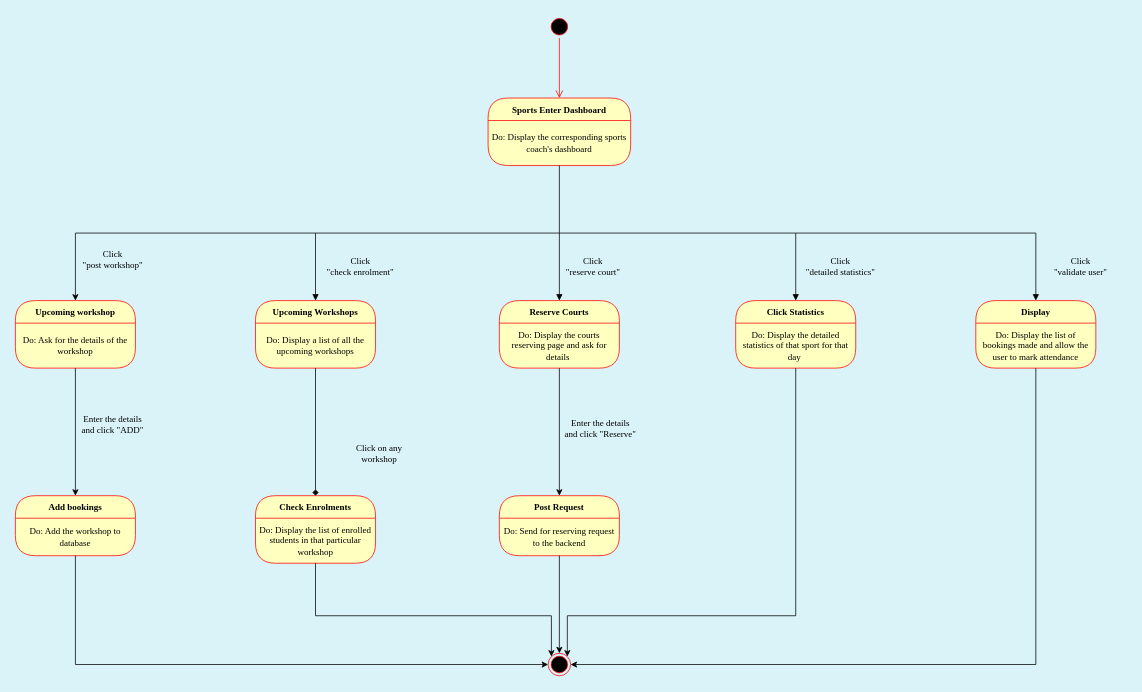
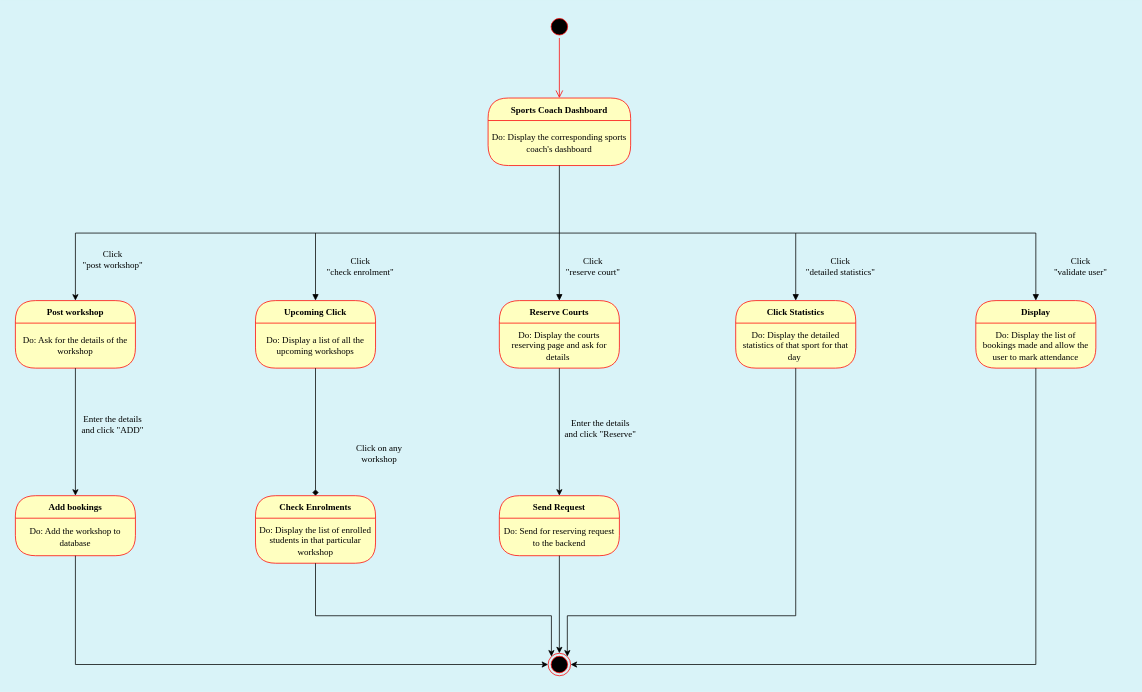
node "Sports Enter Dashboard": label "Sports Enter Dashboard" -> "Sports Coach Dashboard"
node "Upcoming workshop": label "Upcoming workshop" -> "Post workshop"
node "Upcoming Workshops": label "Upcoming Workshops" -> "Upcoming Click"
node "Post Request": label "Post Request" -> "Send Request"
